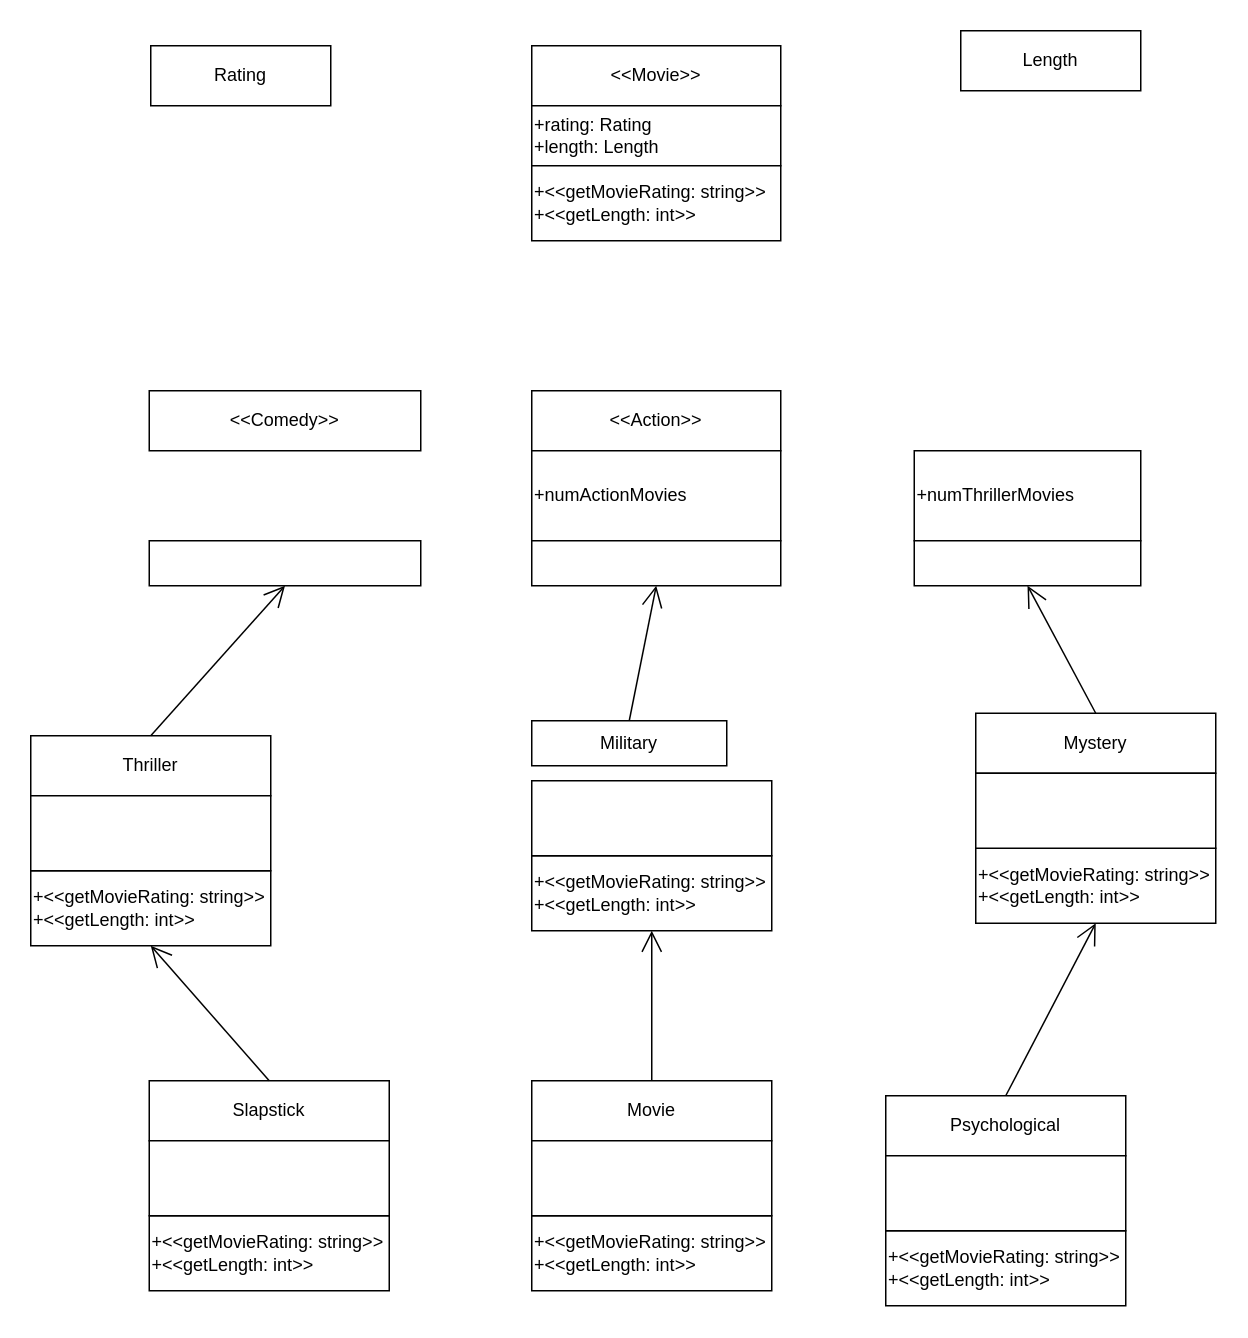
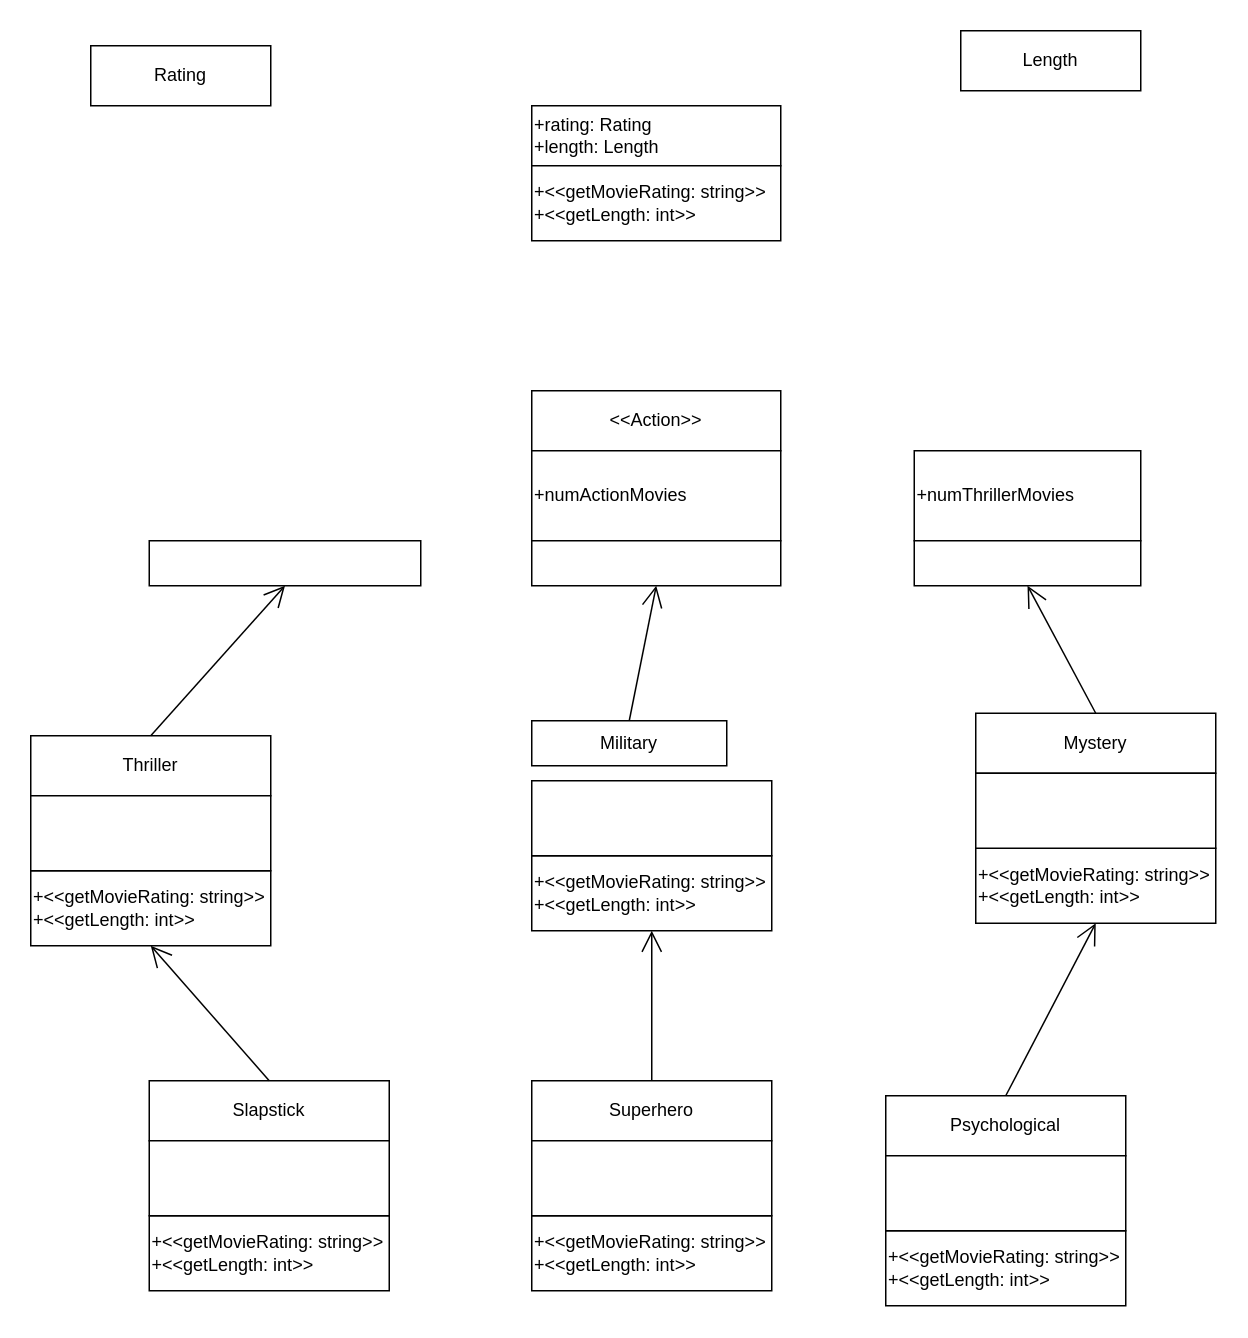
node "Rating": moved (241, 76) -> (181, 76)
node "<<Movie>>": removed
node "<<Comedy>>": removed
node "Movie": label "Movie" -> "Superhero"
